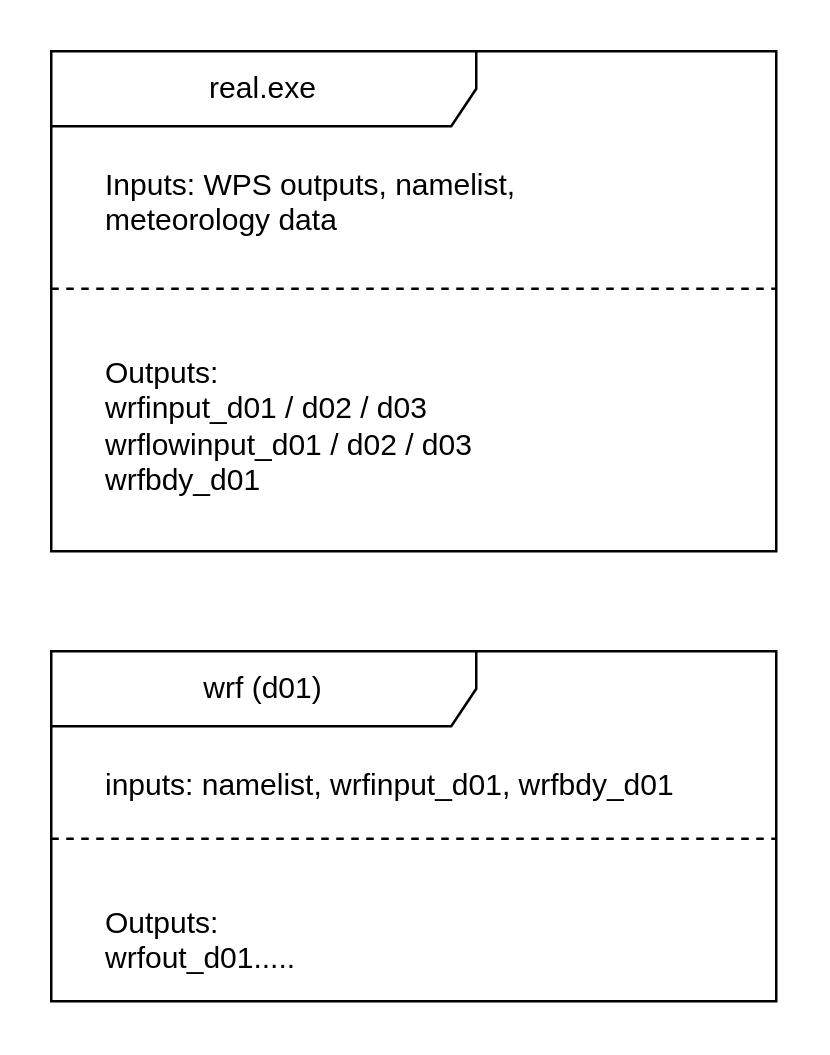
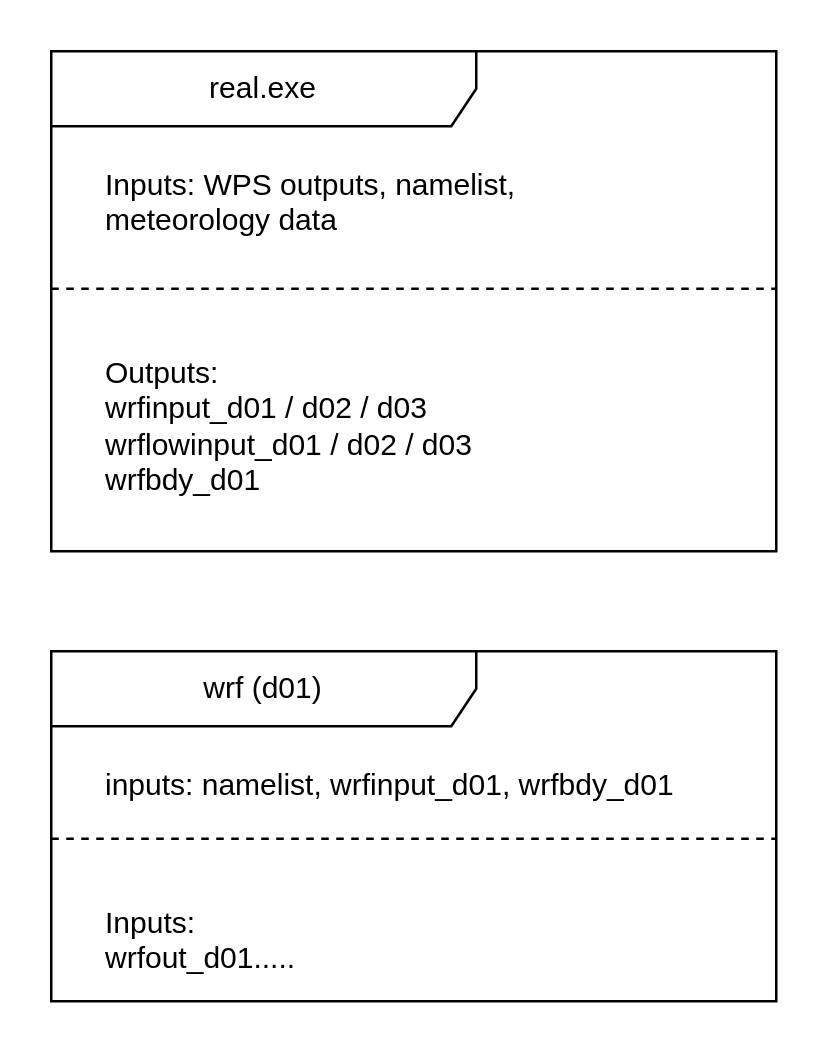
node "Outputs: wrfout_d01.....": label "Outputs: wrfout_d01....." -> "Inputs: wrfout_d01....."
